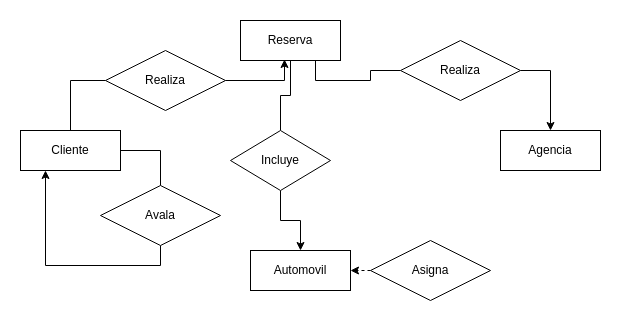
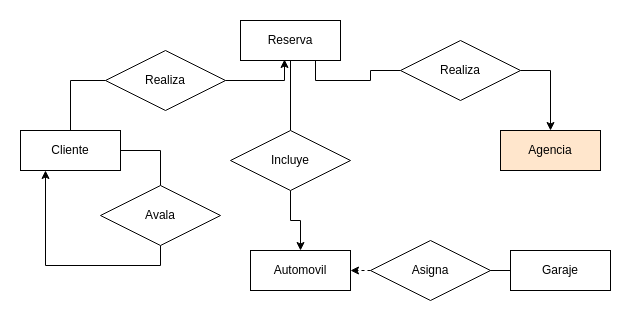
node "Agencia": fillcolor #ffffff -> #ffe6cc
node "Incluye": size 100x60 -> 120x60
edge "Asigna" -- "Garaje": added
node "Garaje": added
